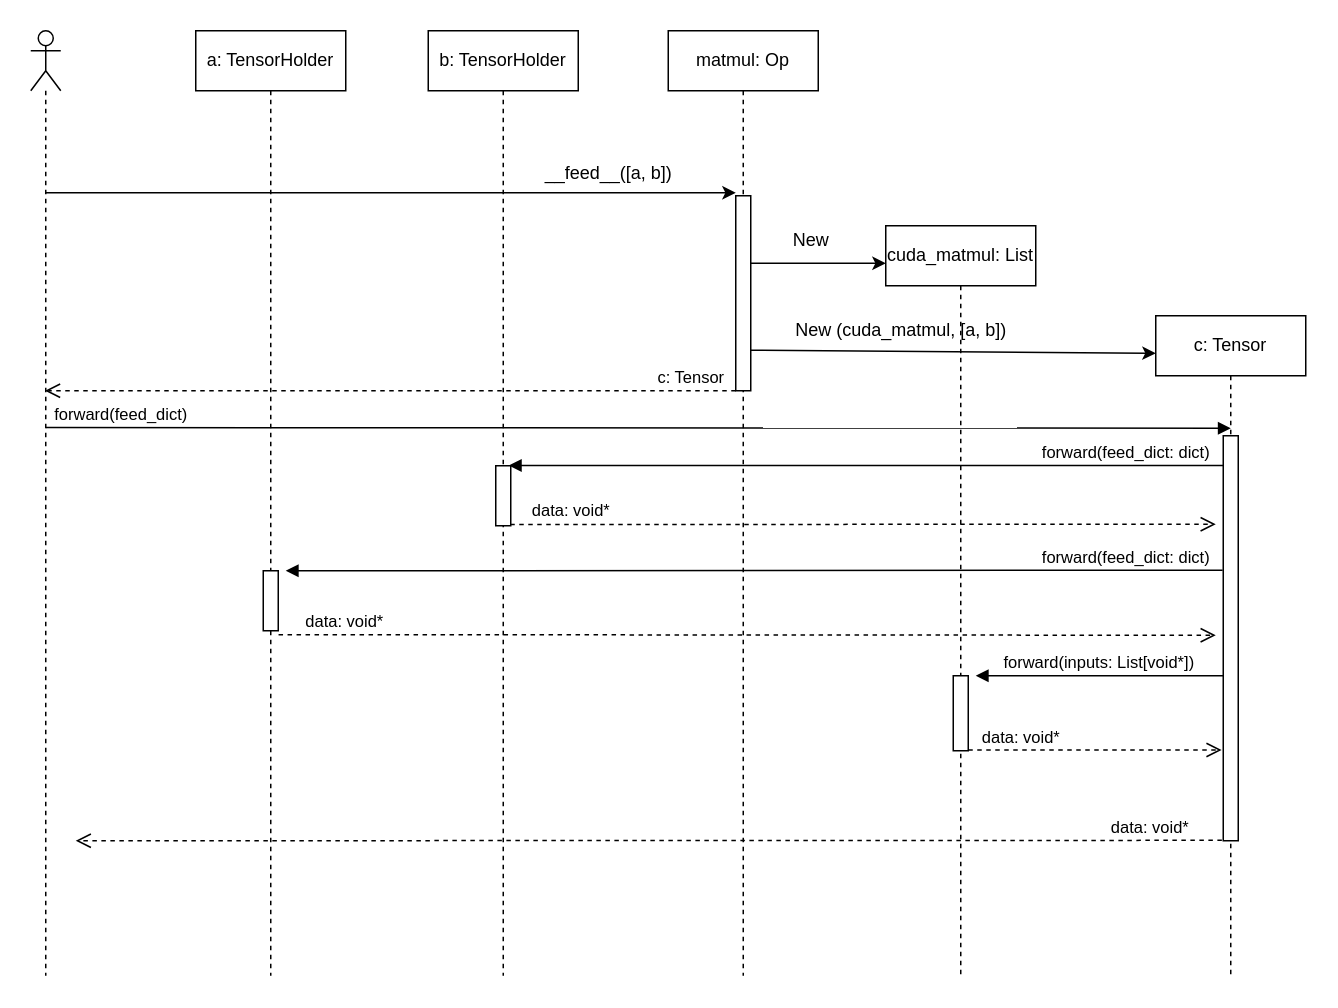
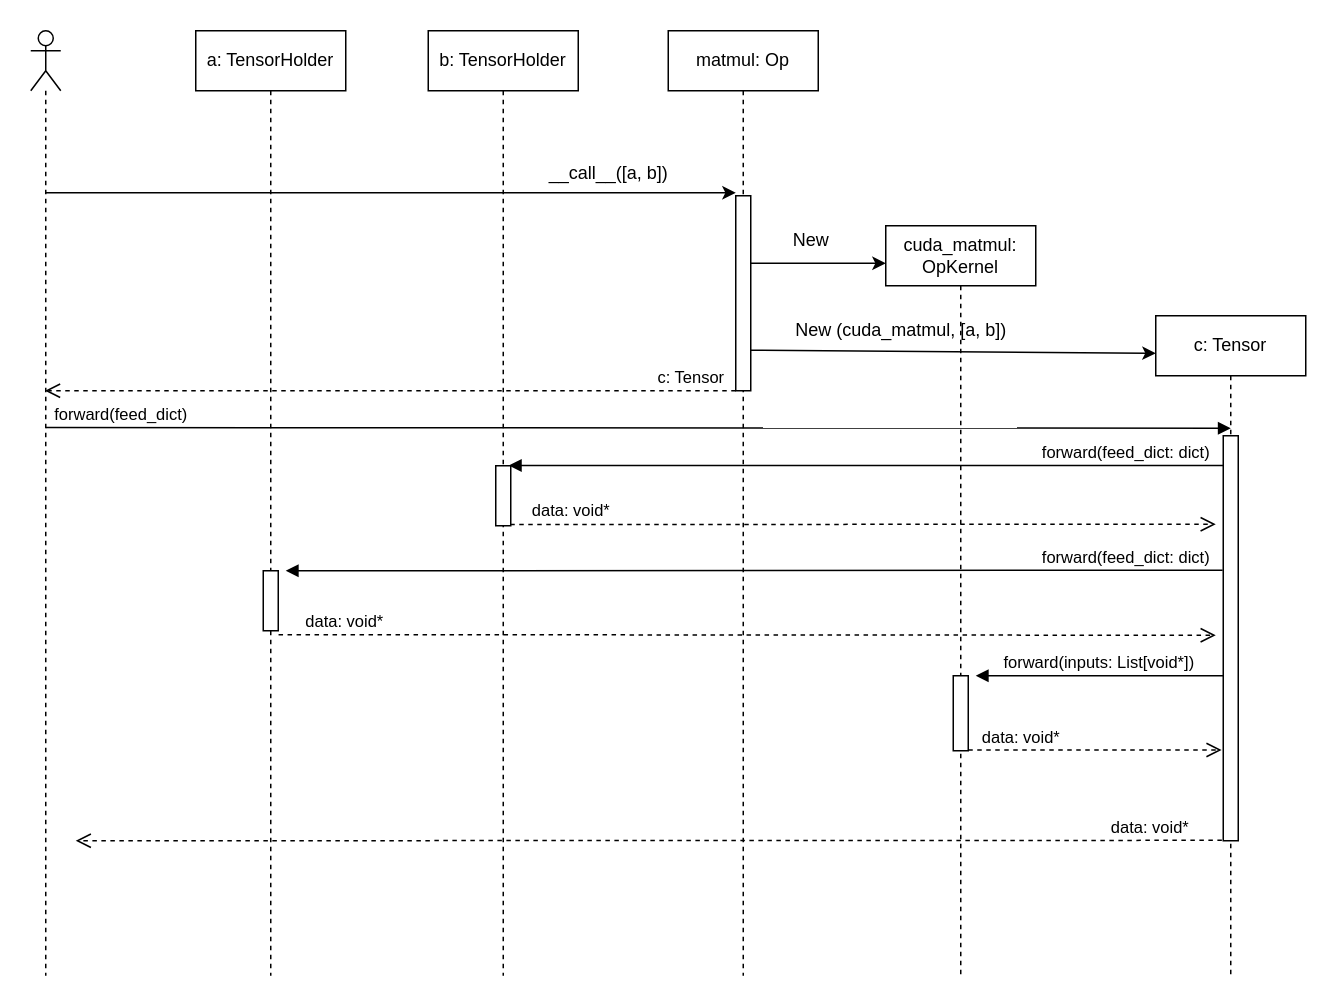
node "__feed__([a, b])": label "__feed__([a, b])" -> "__call__([a, b])"
node "cuda_matmul: List": label "cuda_matmul: List" -> "cuda_matmul: OpKernel"
